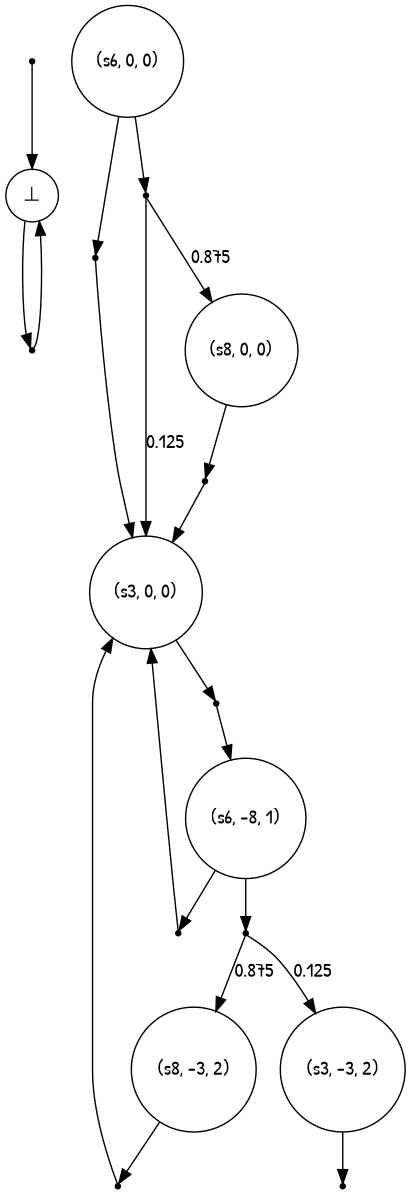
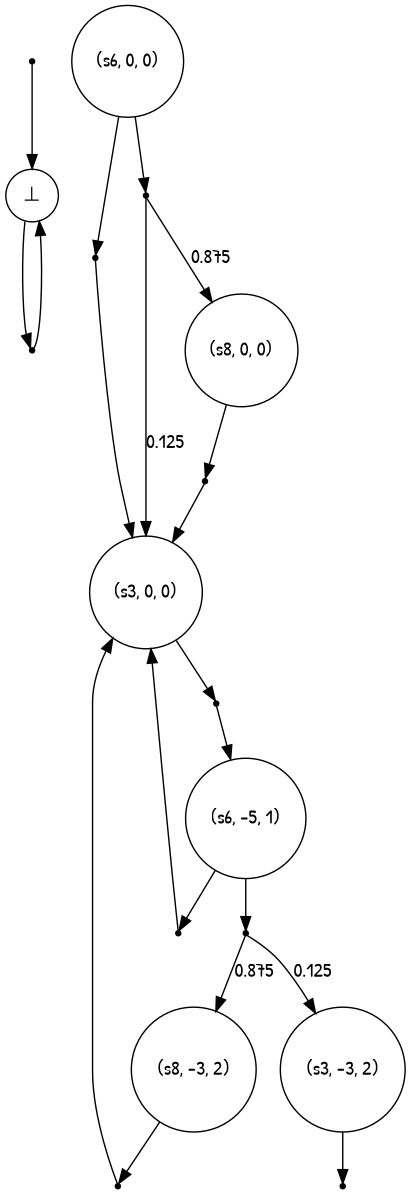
node "(s6, -8, 1)": label "(s6, -8, 1)" -> "(s6, -5, 1)"
